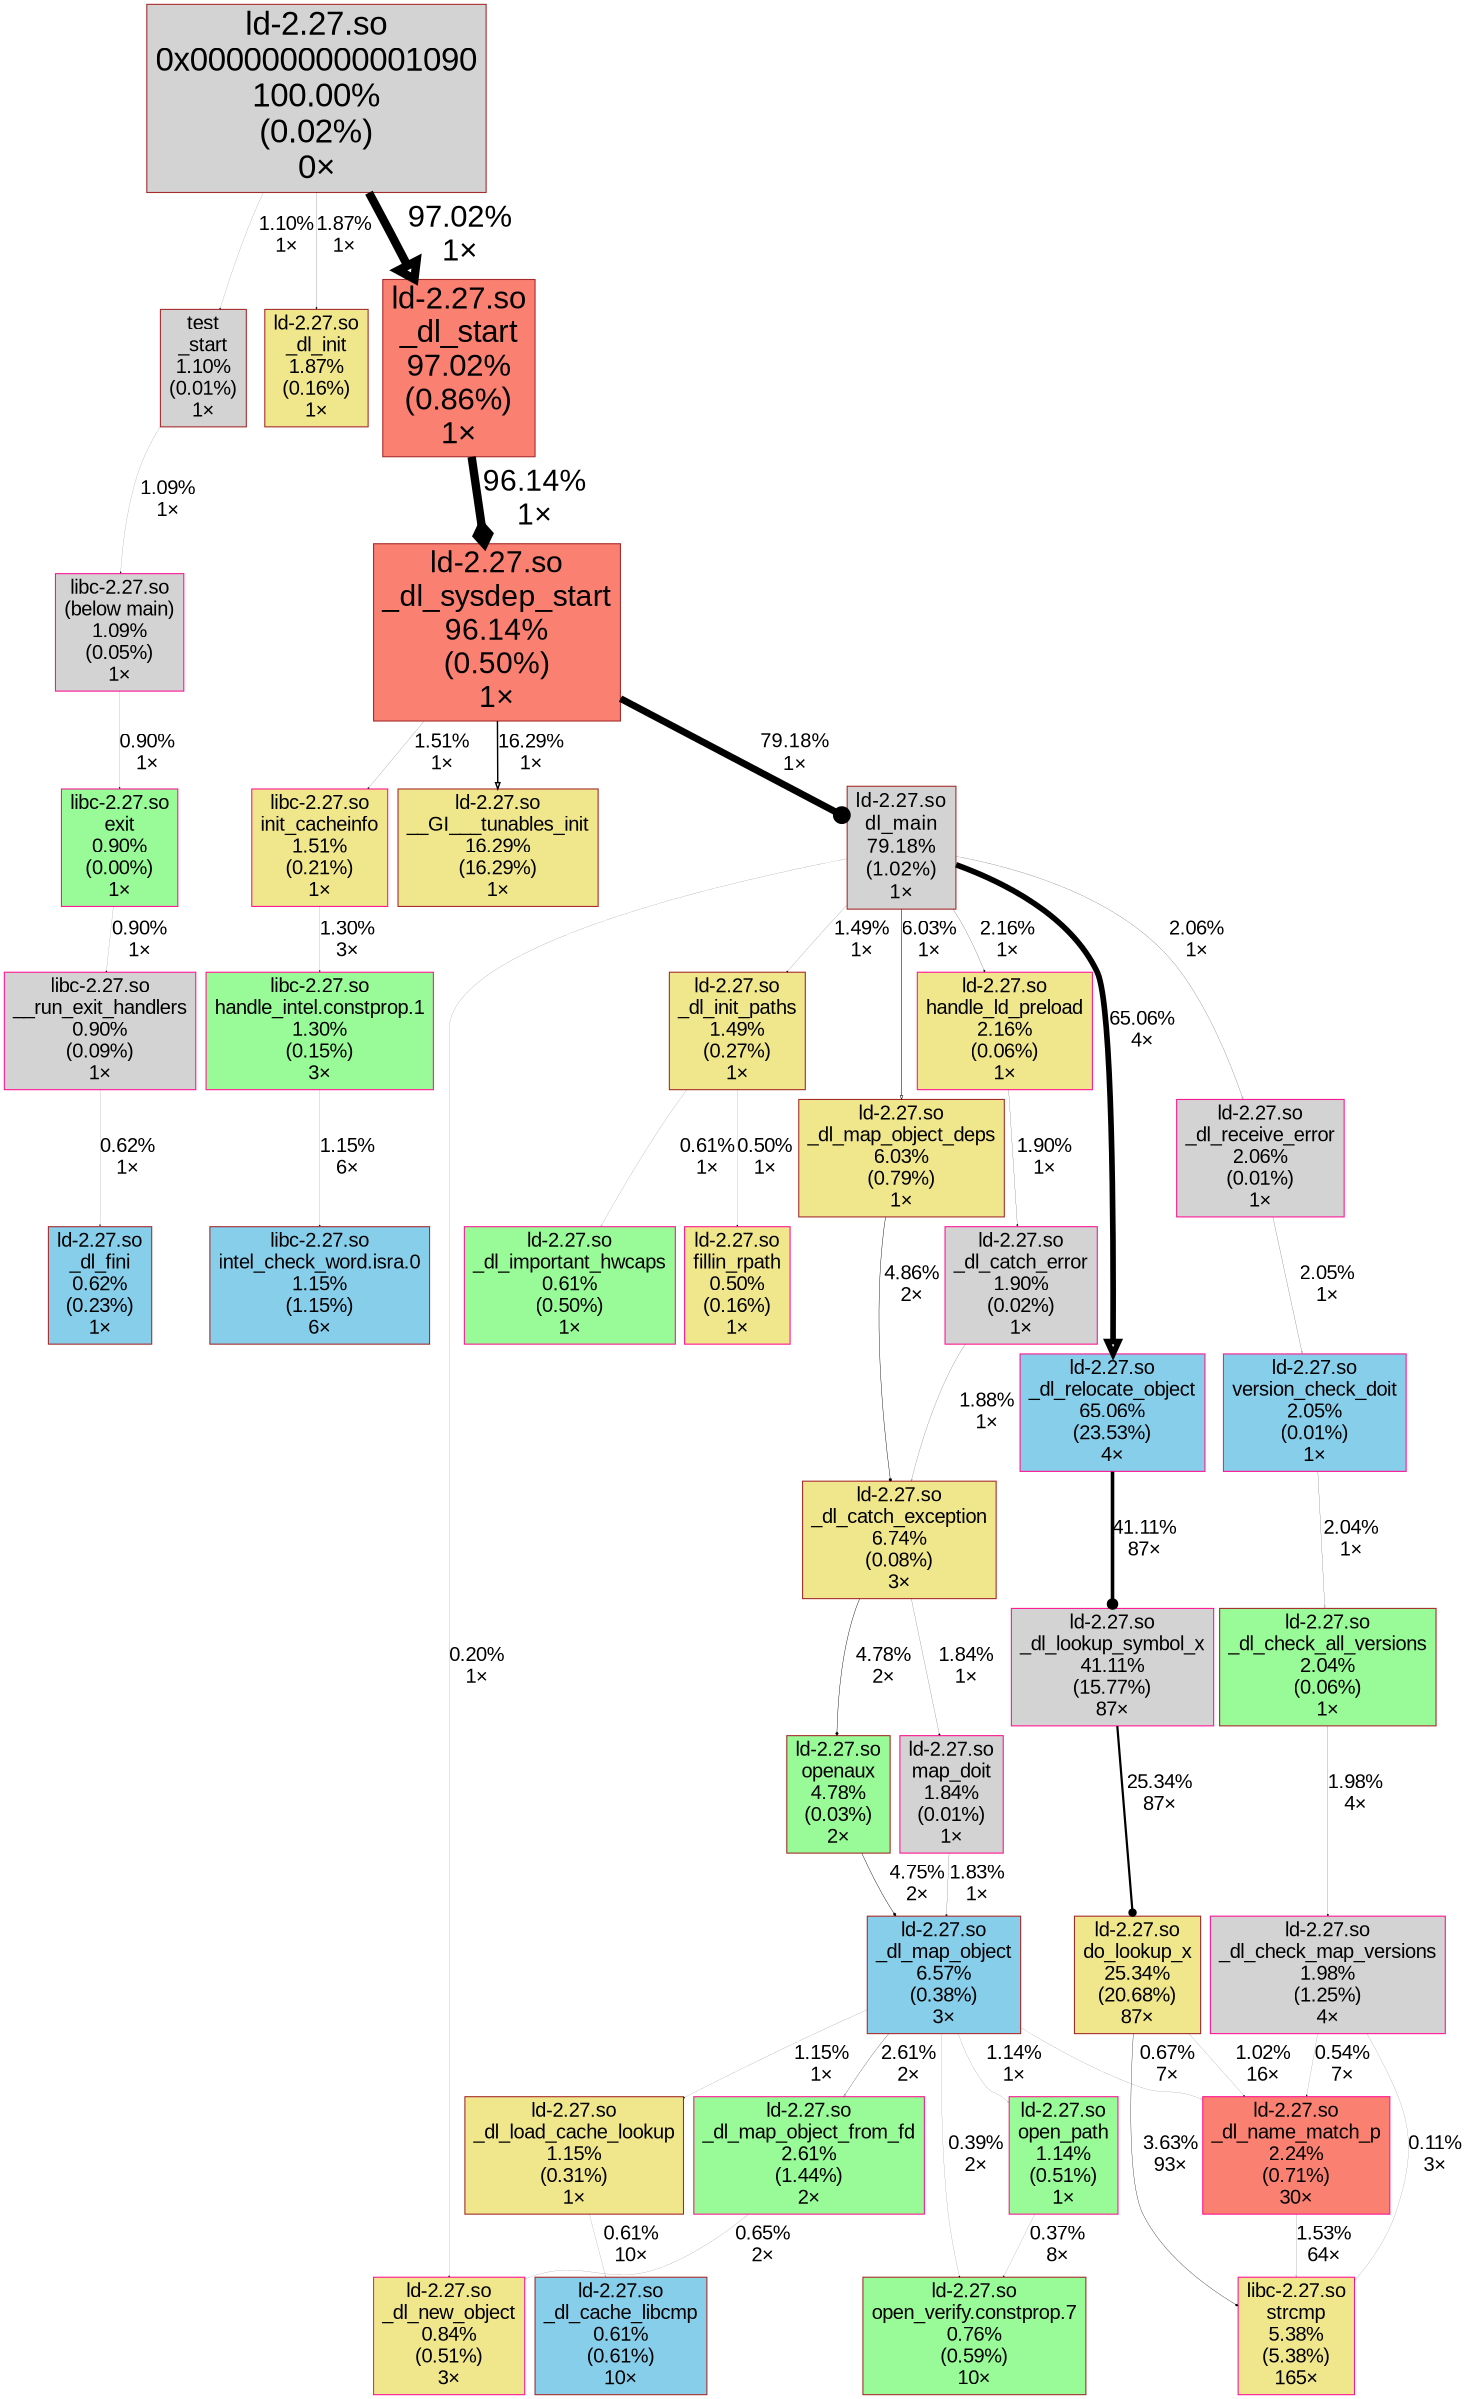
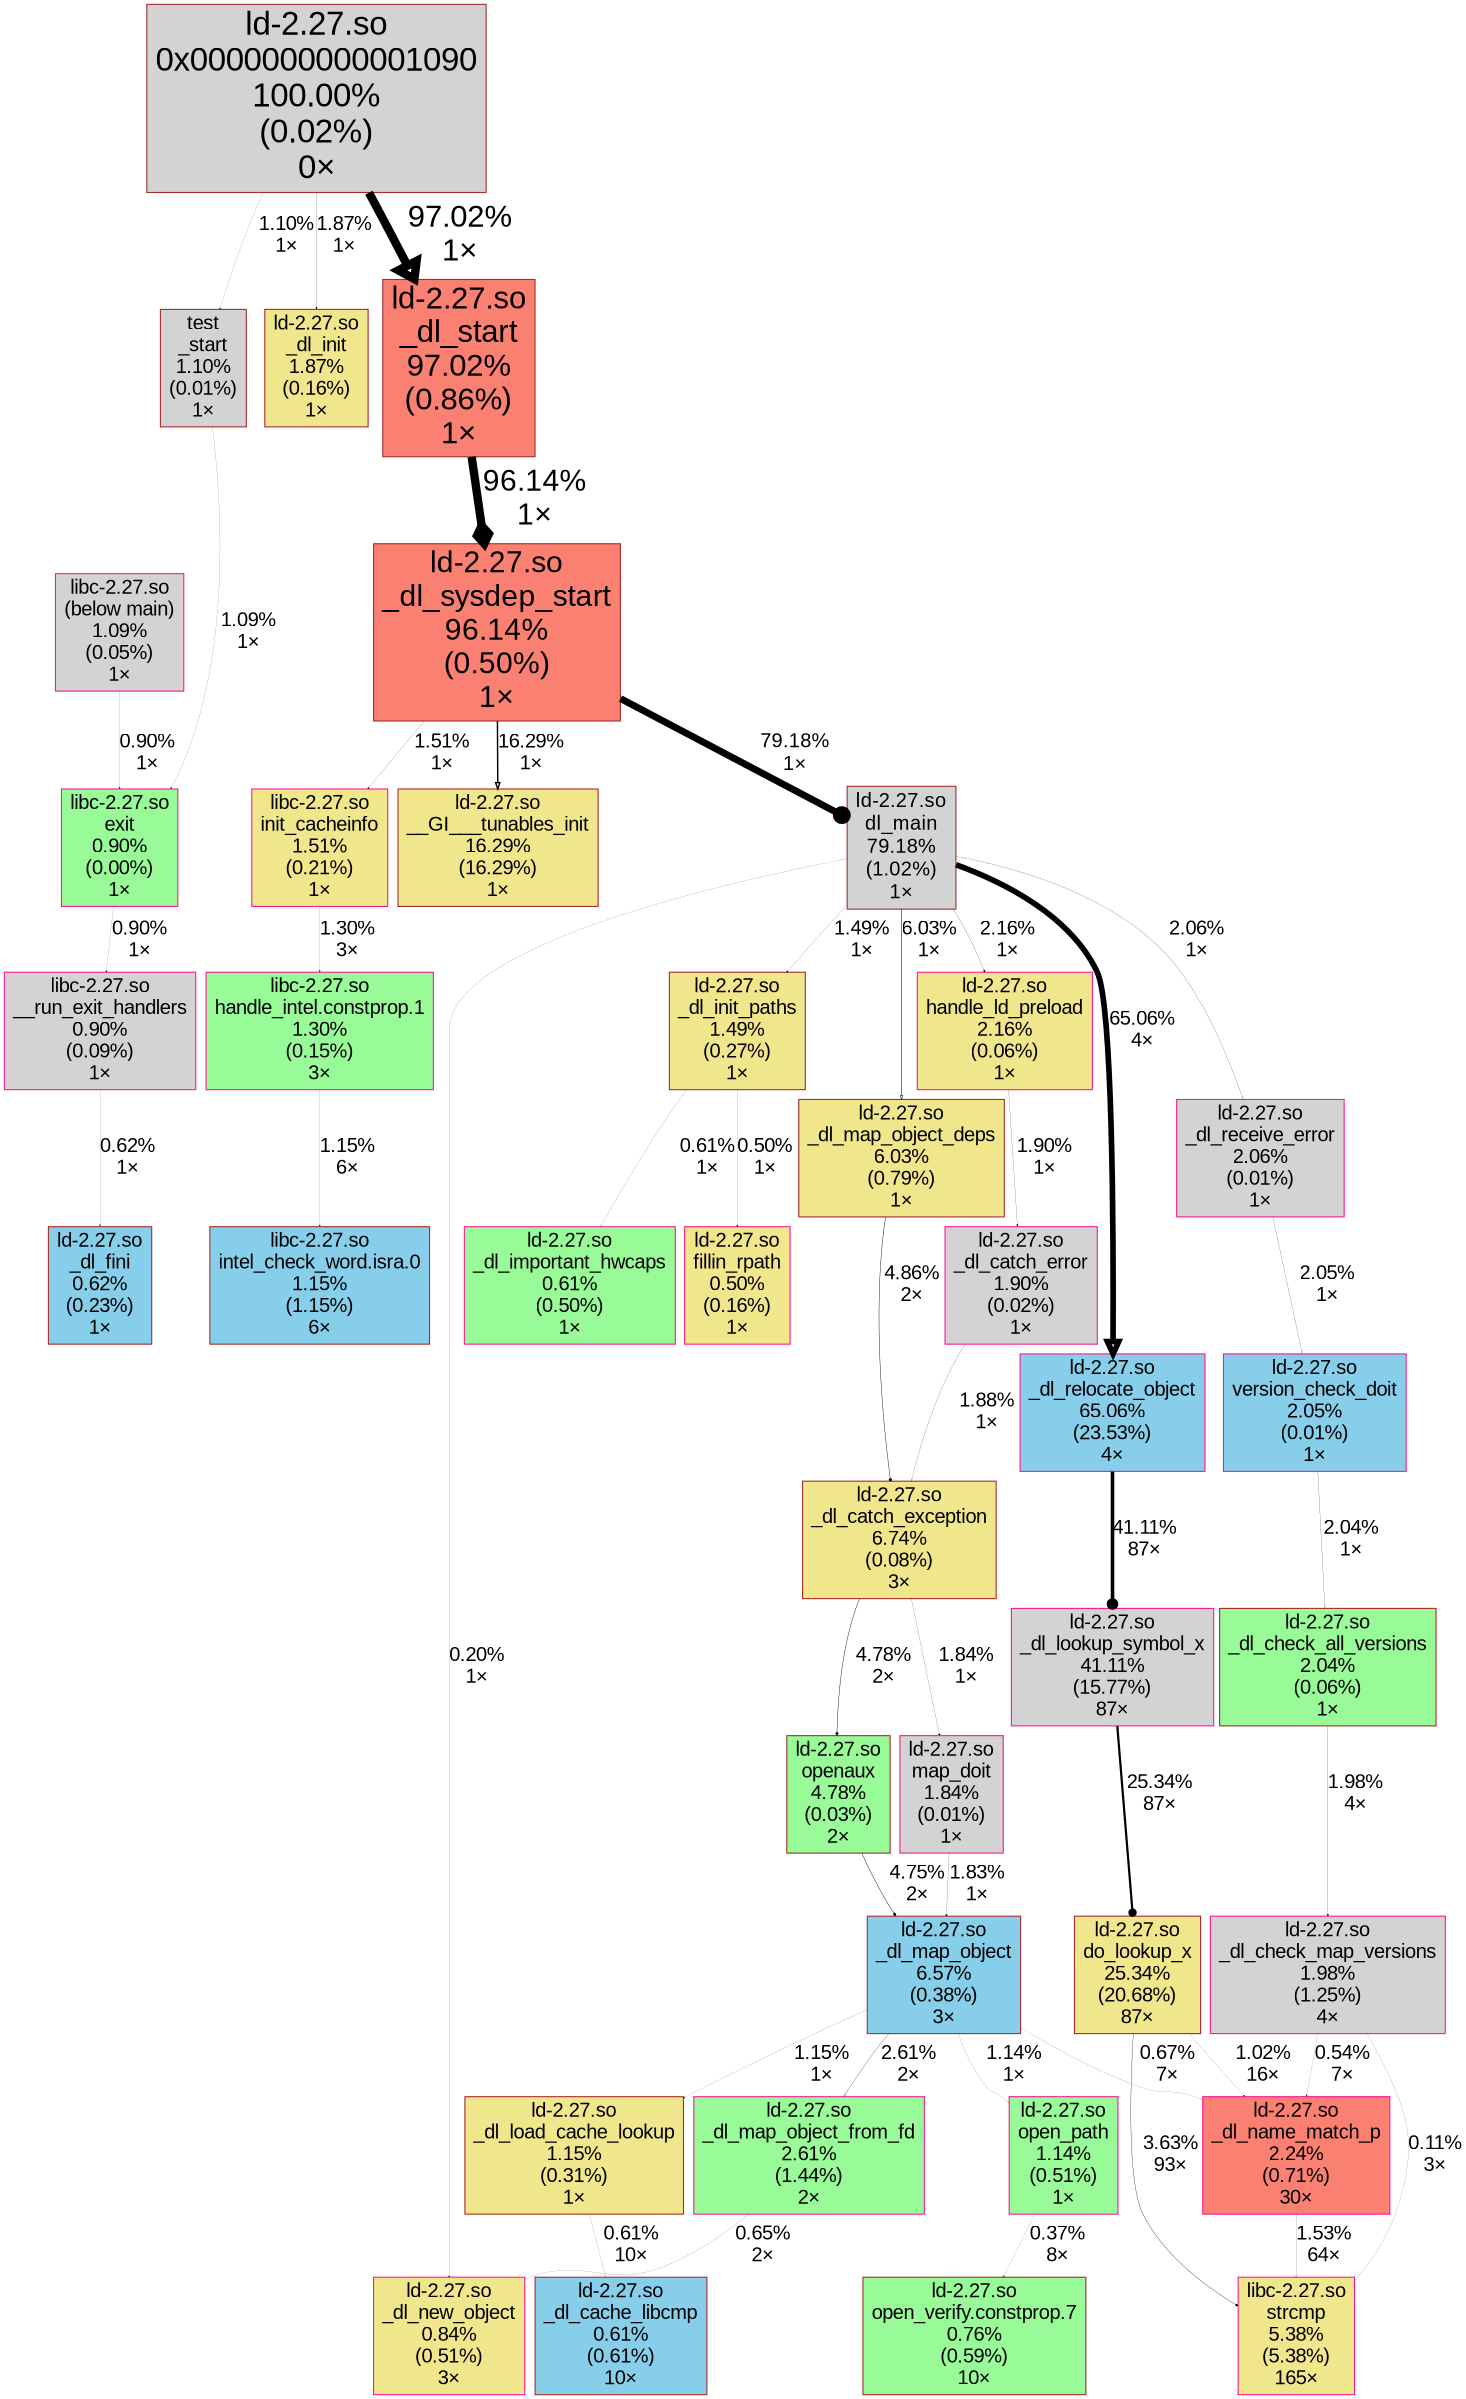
edge "test _start 1.10% (0.01%) 1×" -> "libc-2.27.so (below main) 1.09% (0.05%) 1×": now "test _start 1.10% (0.01%) 1×" -> "libc-2.27.so exit 0.90% (0.00%) 1×"
edge "ld-2.27.so _dl_map_object 6.57% (0.38%) 3×" -> "ld-2.27.so open_verify.constprop.7 0.76% (0.59%) 10×": removed, label "0.39% 2×"
